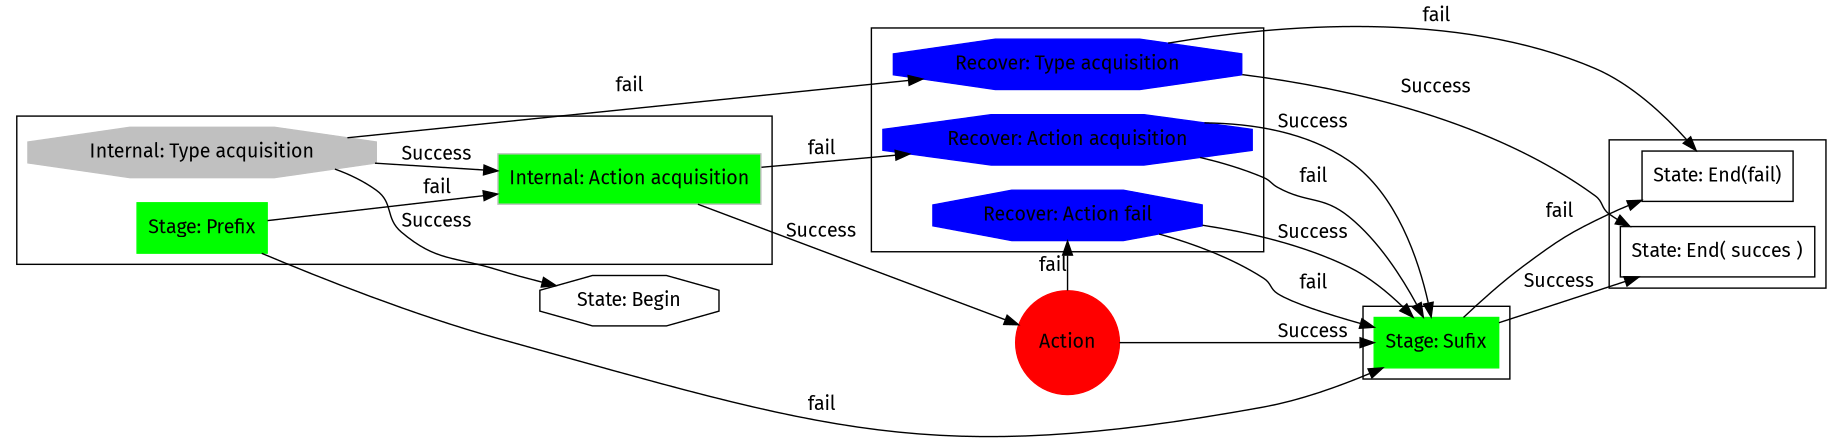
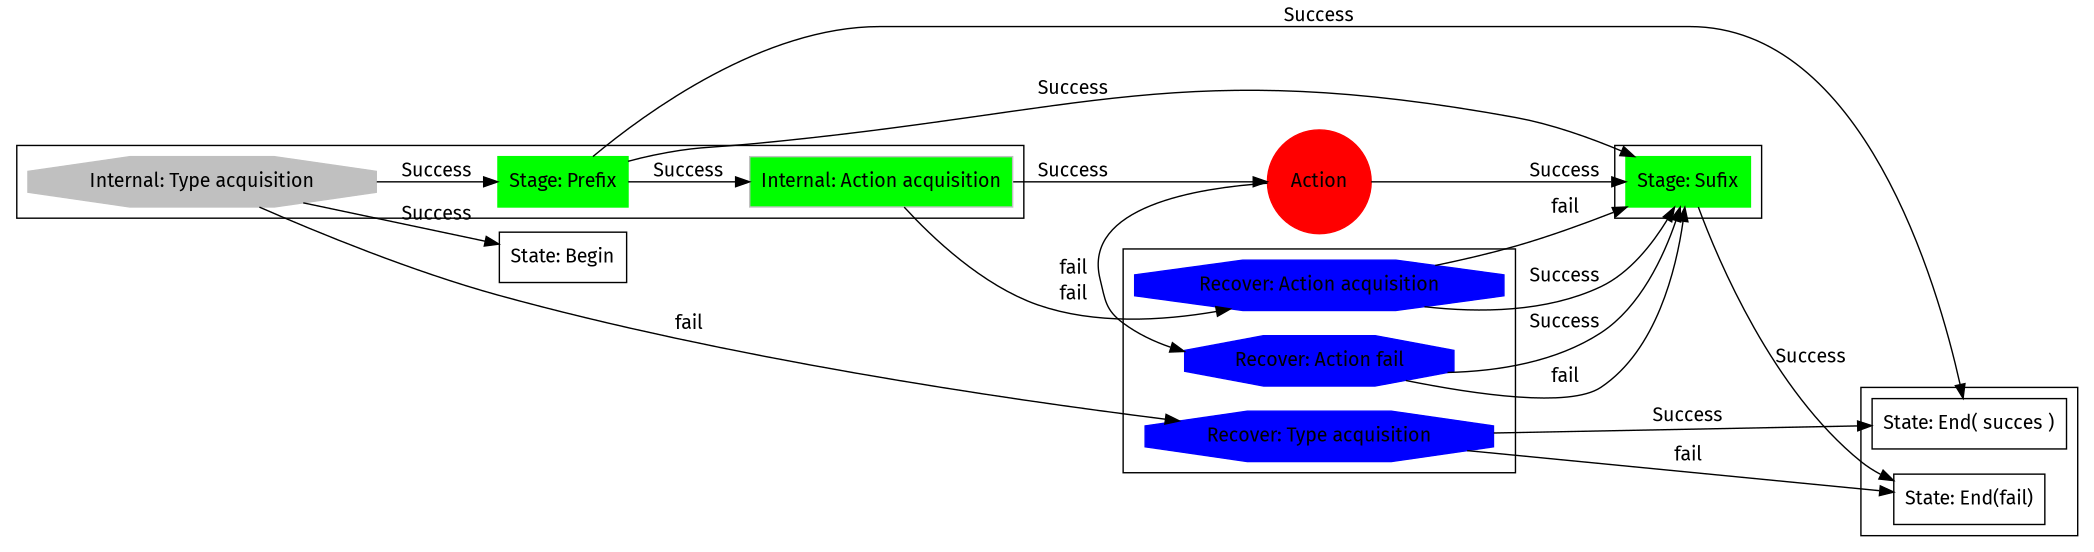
edge "Internal: Type acquisition" -> "Internal: Action acquisition": now "Internal: Type acquisition" -> "Stage: Prefix"
edge "Stage: Prefix" -> "Internal: Action acquisition": label "fail" -> "Success"
edge "Stage: Sufix" -> "State: End(fail)": label "fail" -> "Success"
node "State: Begin": shape octagon -> box
edge "Stage: Sufix" -> "State: End( succes )": now "Stage: Prefix" -> "State: End( succes )"
edge "Stage: Prefix" -> "Stage: Sufix": label "fail" -> "Success"
